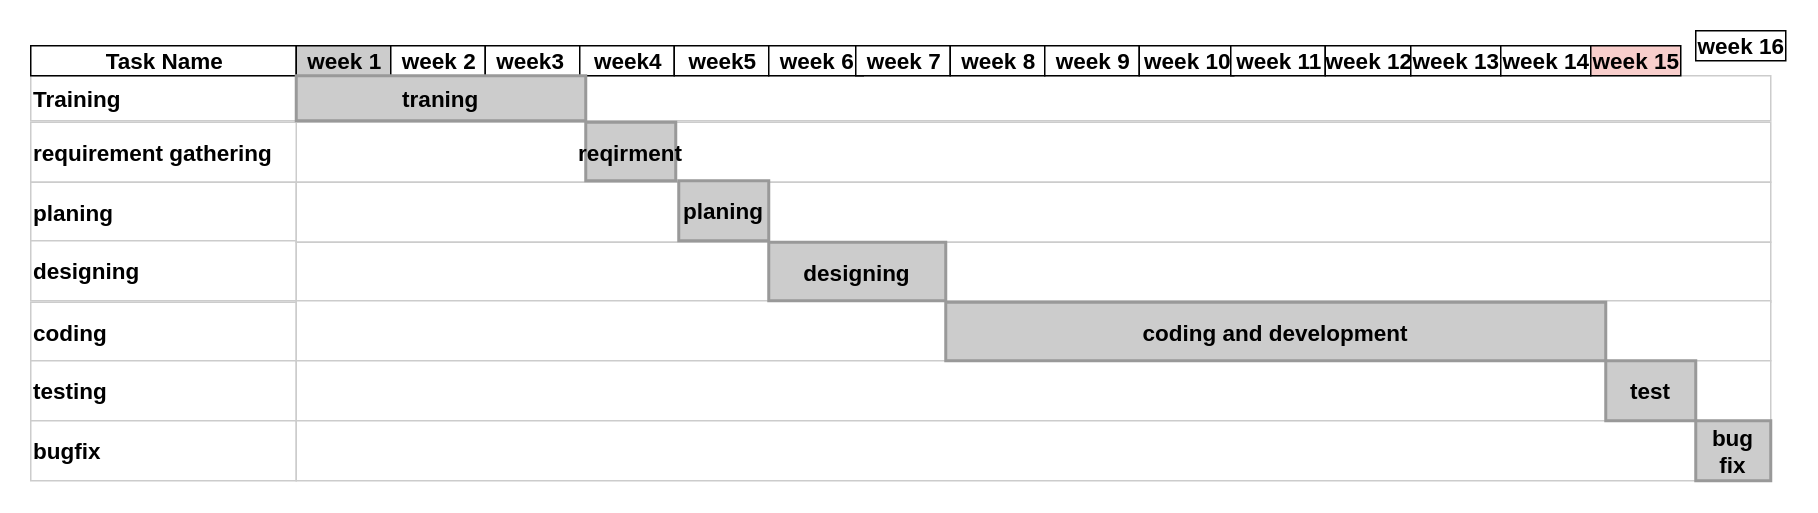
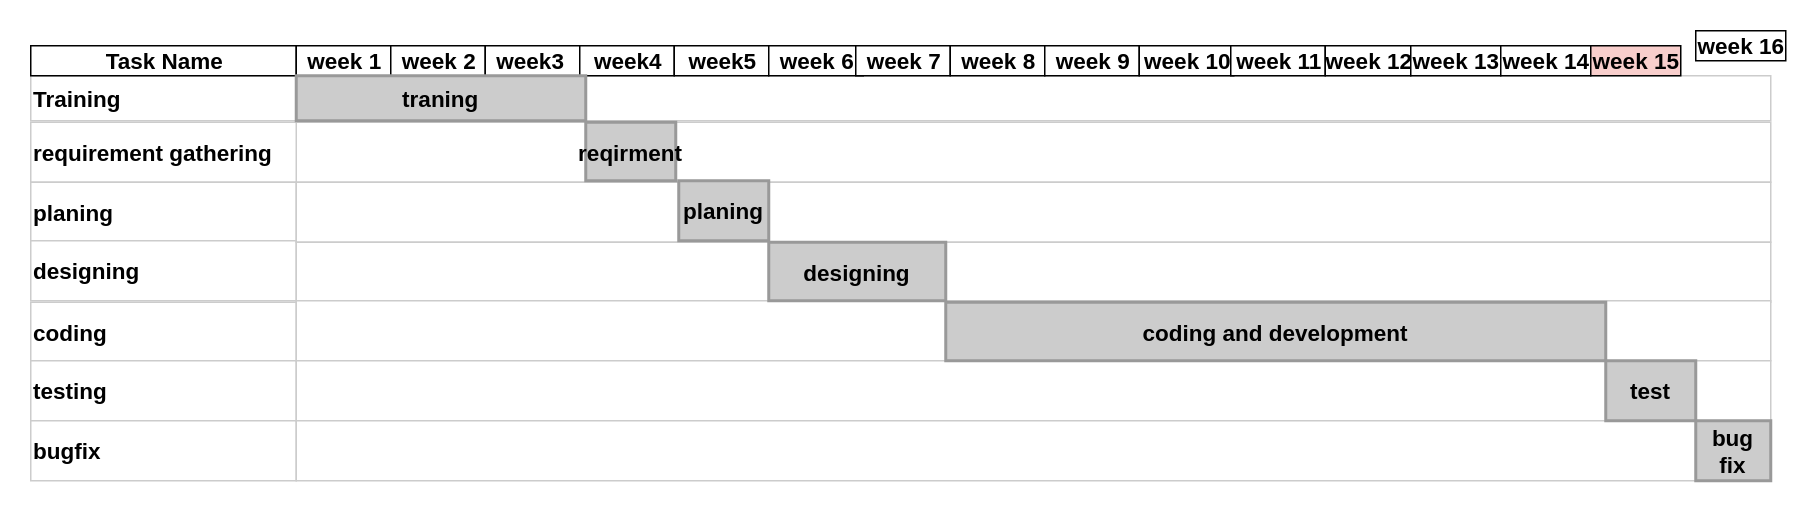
node "week 1": fillcolor #cccccc -> #ffffff
